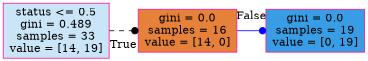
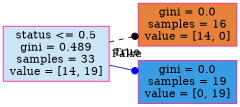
edge "gini = 0.0 samples = 16 value = [14, 0]" -> "gini = 0.0 samples = 19 value = [0, 19]": now "status <= 0.5 gini = 0.489 samples = 33 value = [14, 19]" -> "gini = 0.0 samples = 19 value = [0, 19]"
